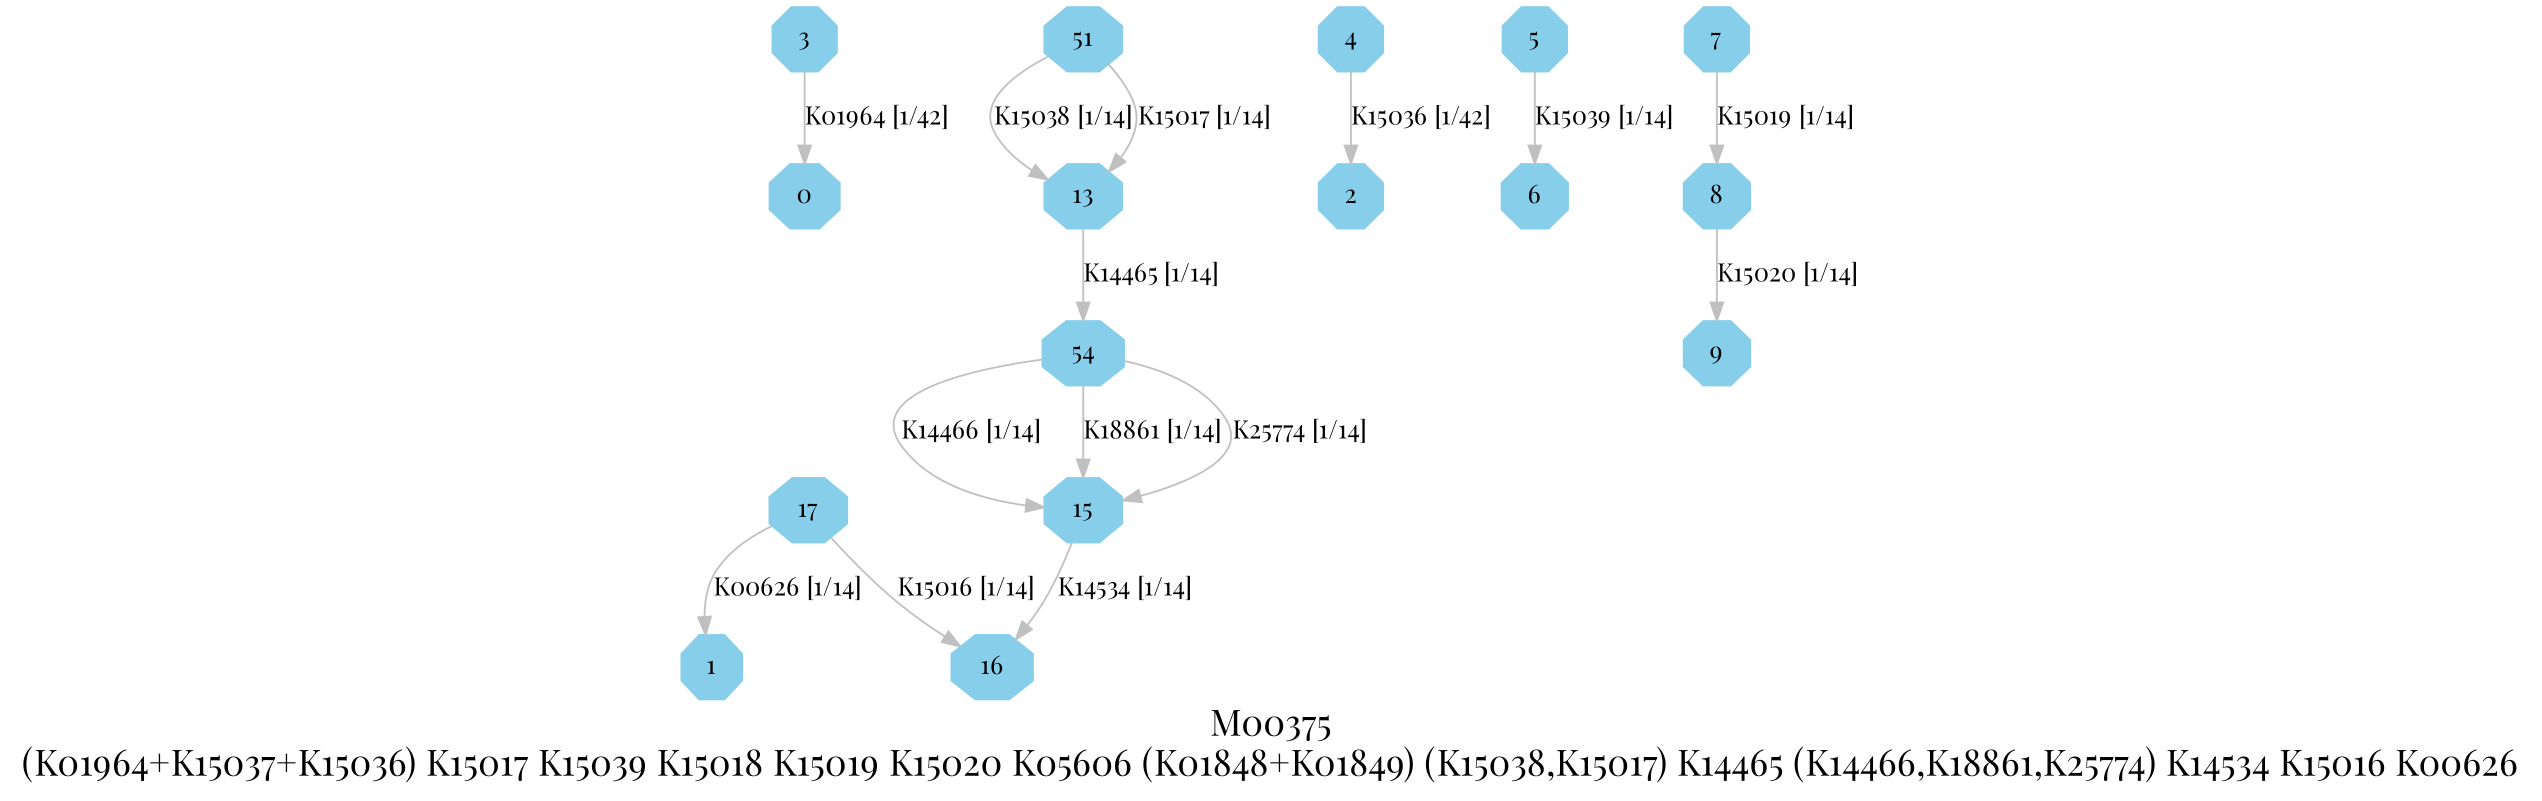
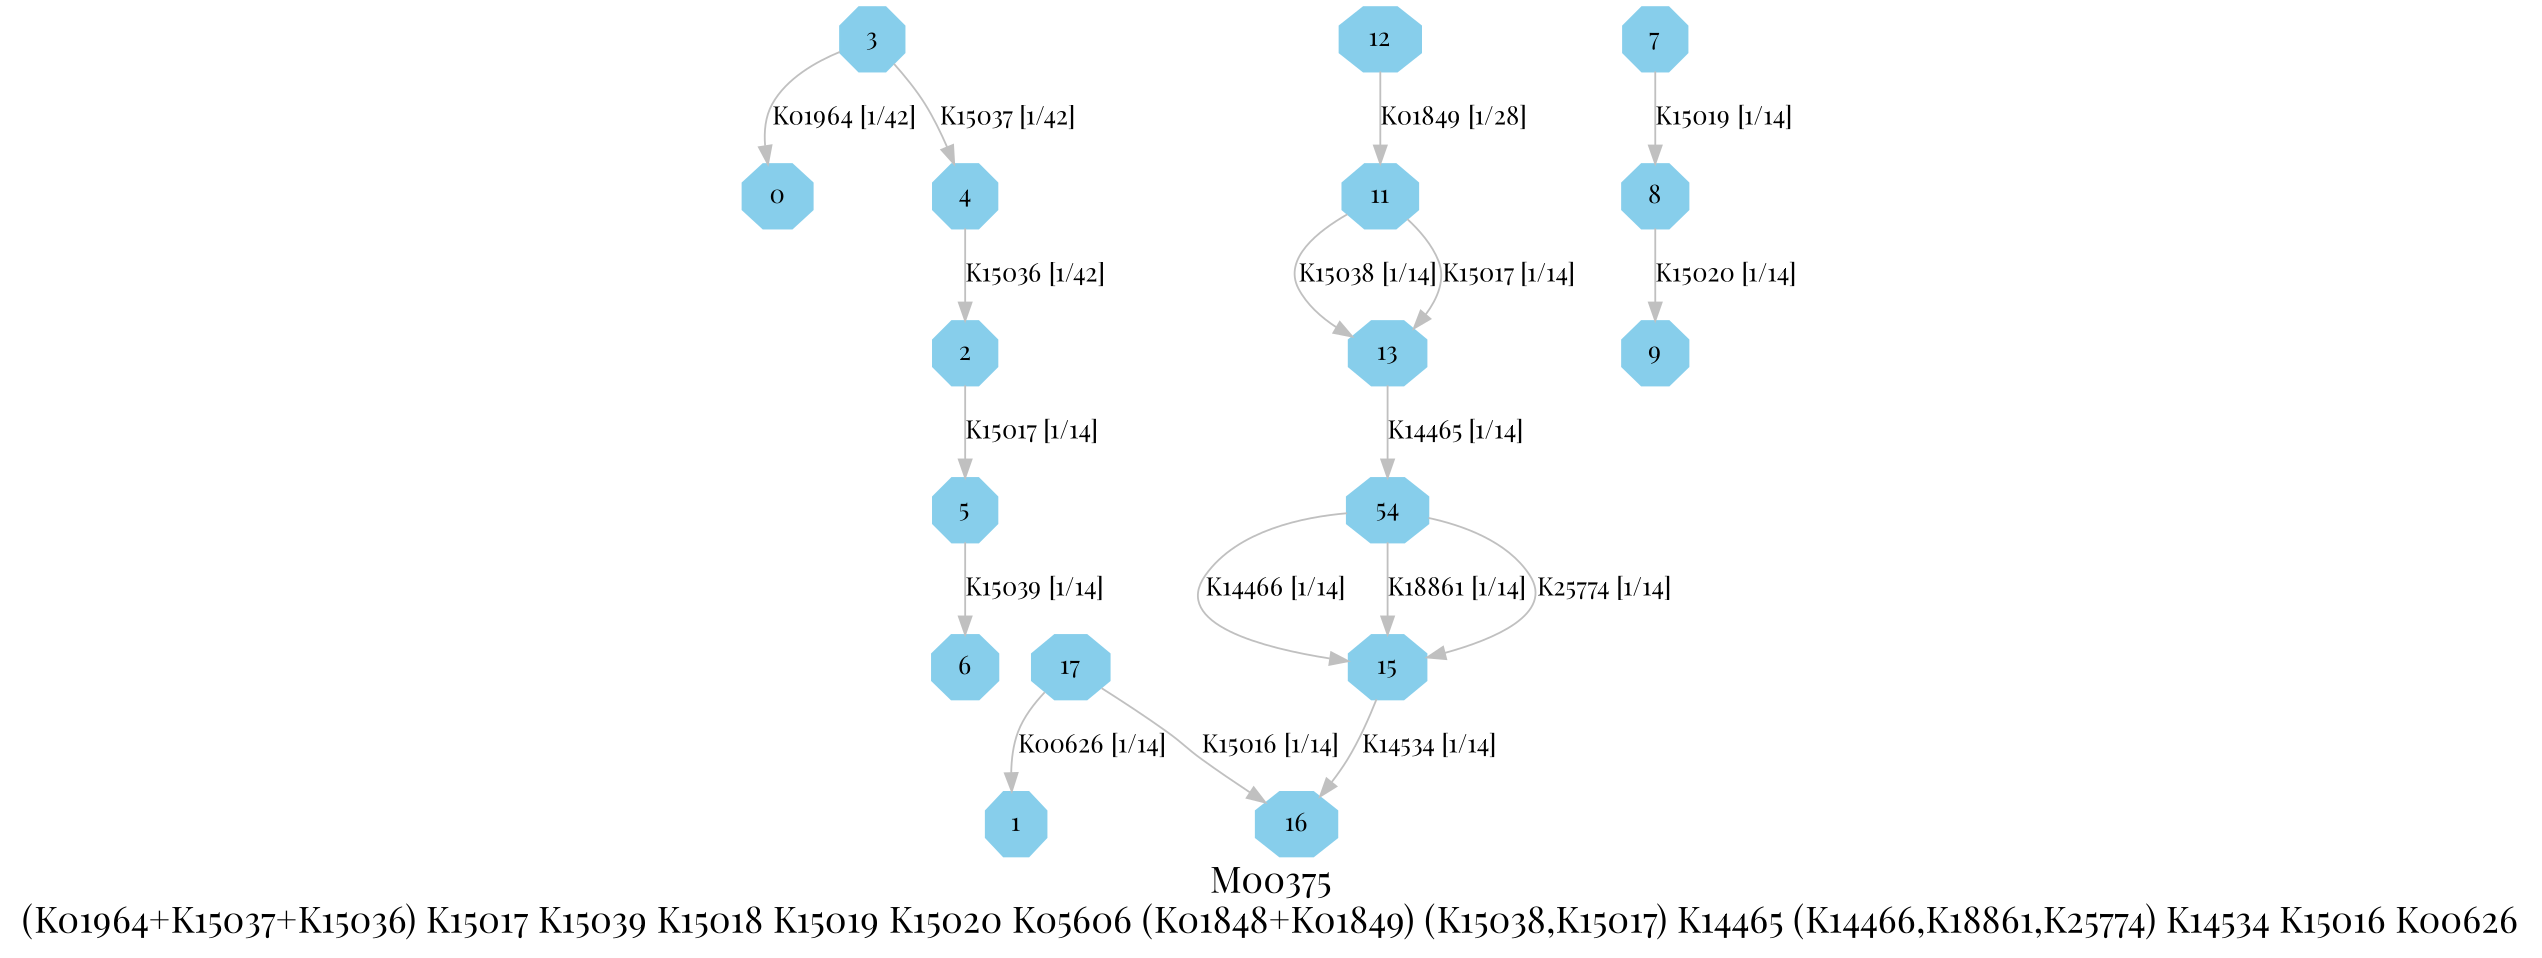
node "51": label "51" -> "11"
node "12": added
edge "3" -> "4": added, label "K15037 [1/42]"
edge "2" -> "5": added, label "K15017 [1/14]"
